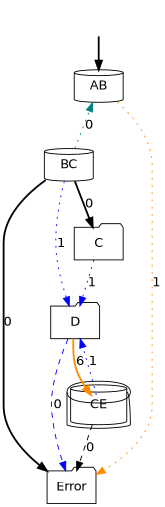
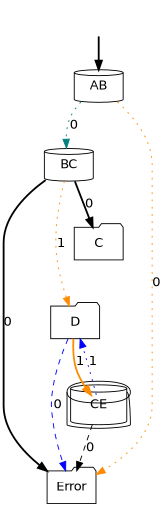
edge "BC" -> "AB": reversed
edge "BC" -> "D": color blue -> darkorange
edge "C" -> "D": removed, label "1"
edge "AB" -> "Error": label "1" -> "0"
edge "D" -> "CE": label "6" -> "1"
